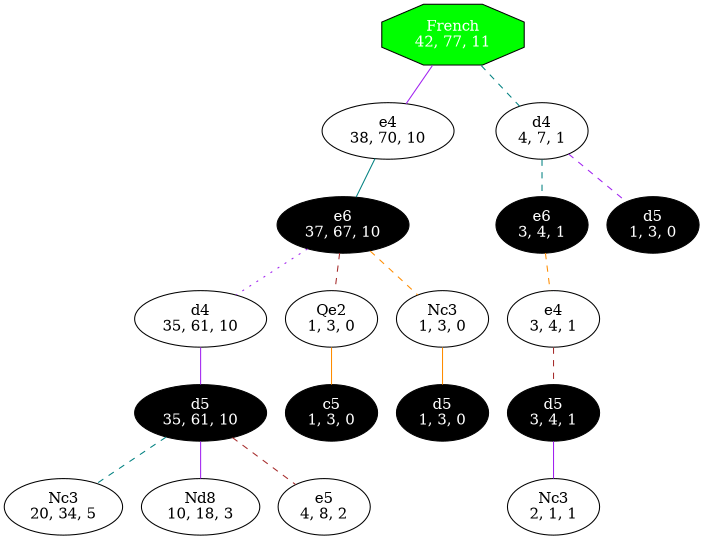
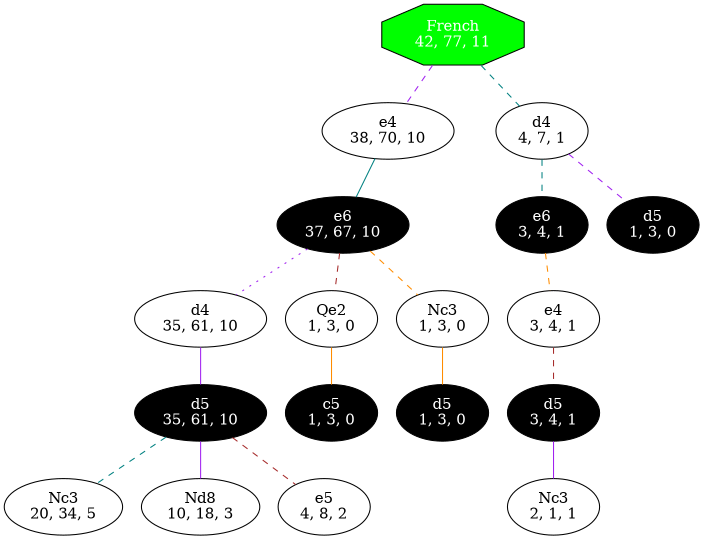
edge "French 42, 77, 11" -- "e4 38, 70, 10": style solid -> dashed
